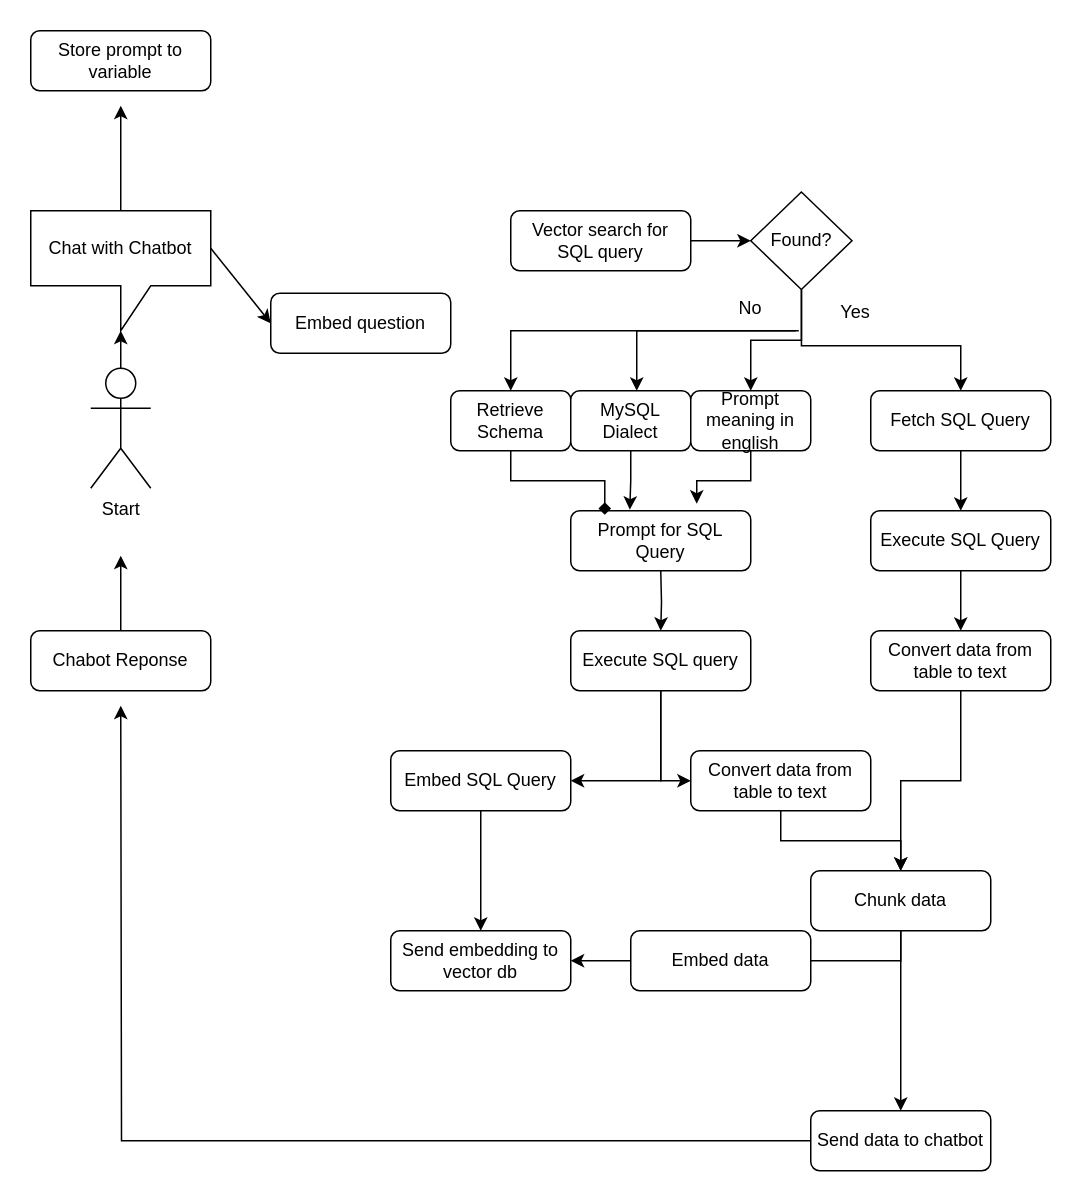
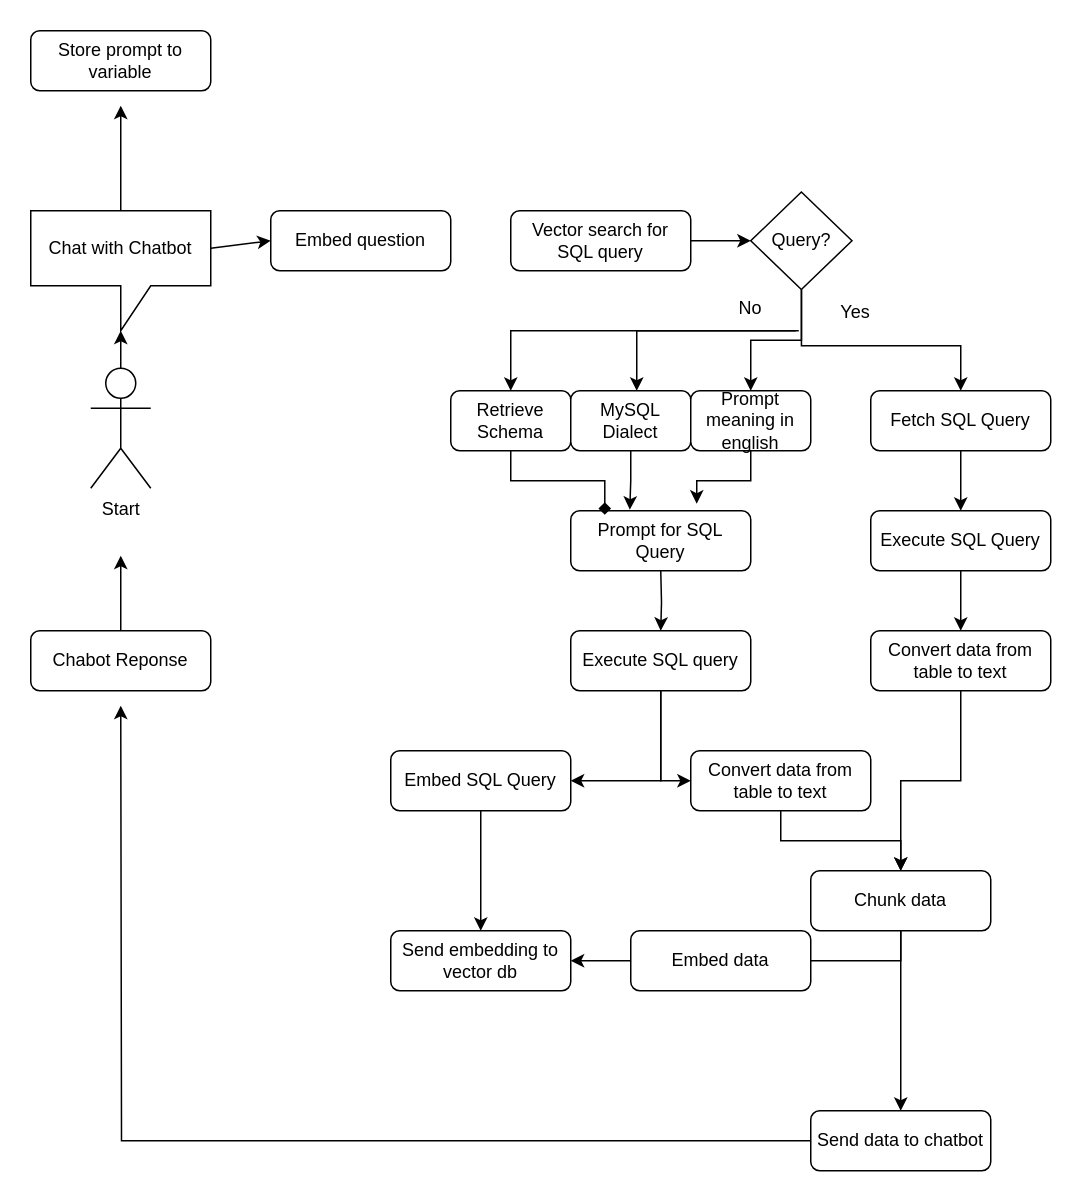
node "Found?": label "Found?" -> "Query?"
node "Embed question": moved (361, 323) -> (361, 241)
